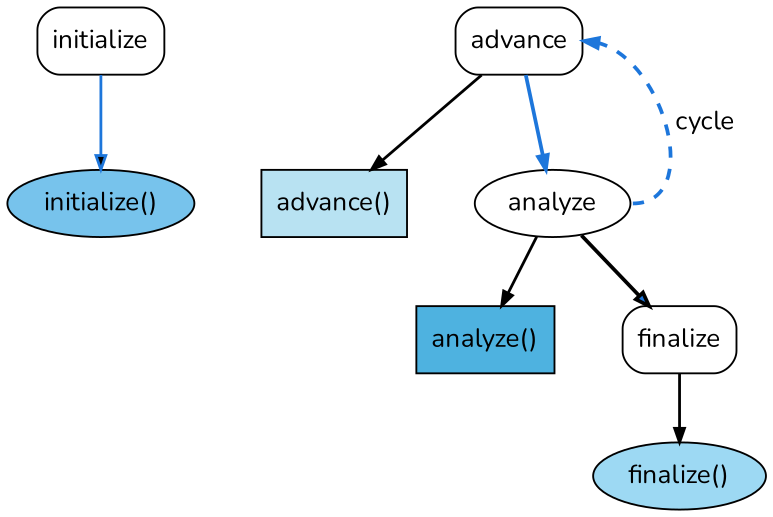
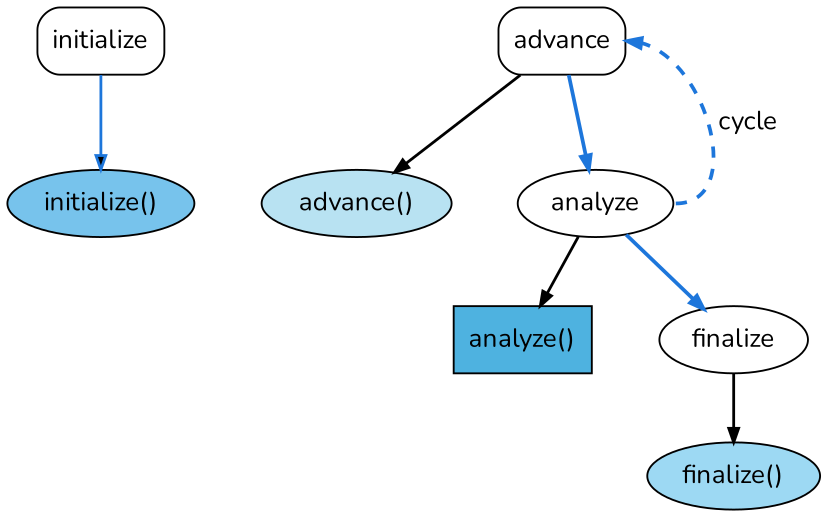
node "advance()": shape box -> ellipse
edge "analyze" -> "finalize": color black -> #1d76db
node "finalize": shape box -> ellipse
